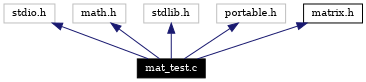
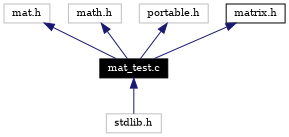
node "stdio.h": label "stdio.h" -> "mat.h"
edge "mat_test.c" -> "stdlib.h": reversed
